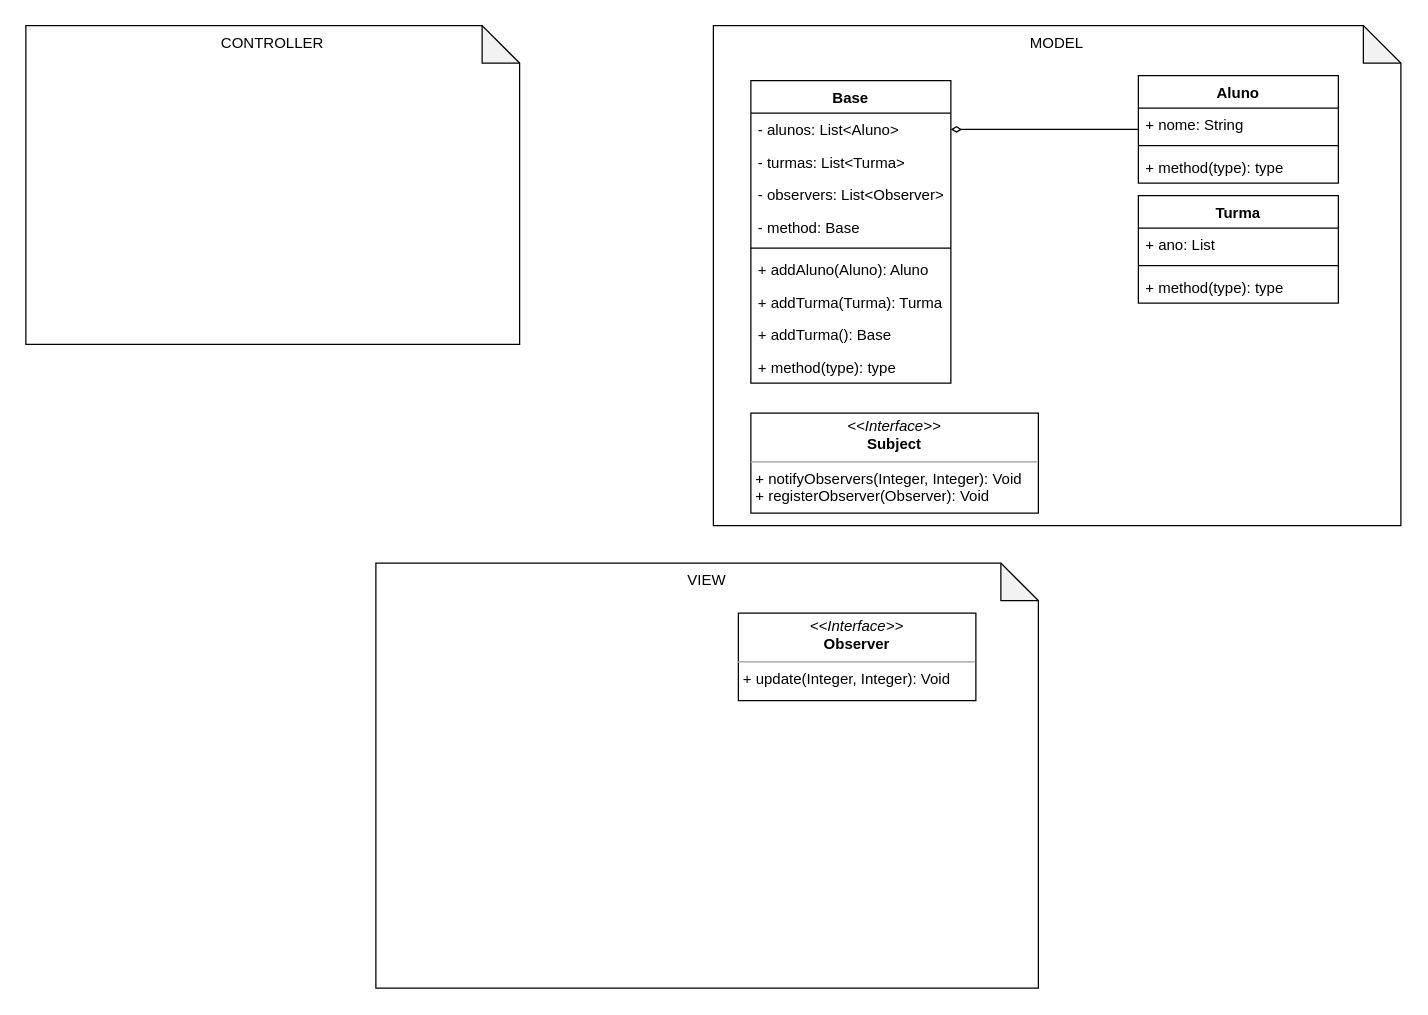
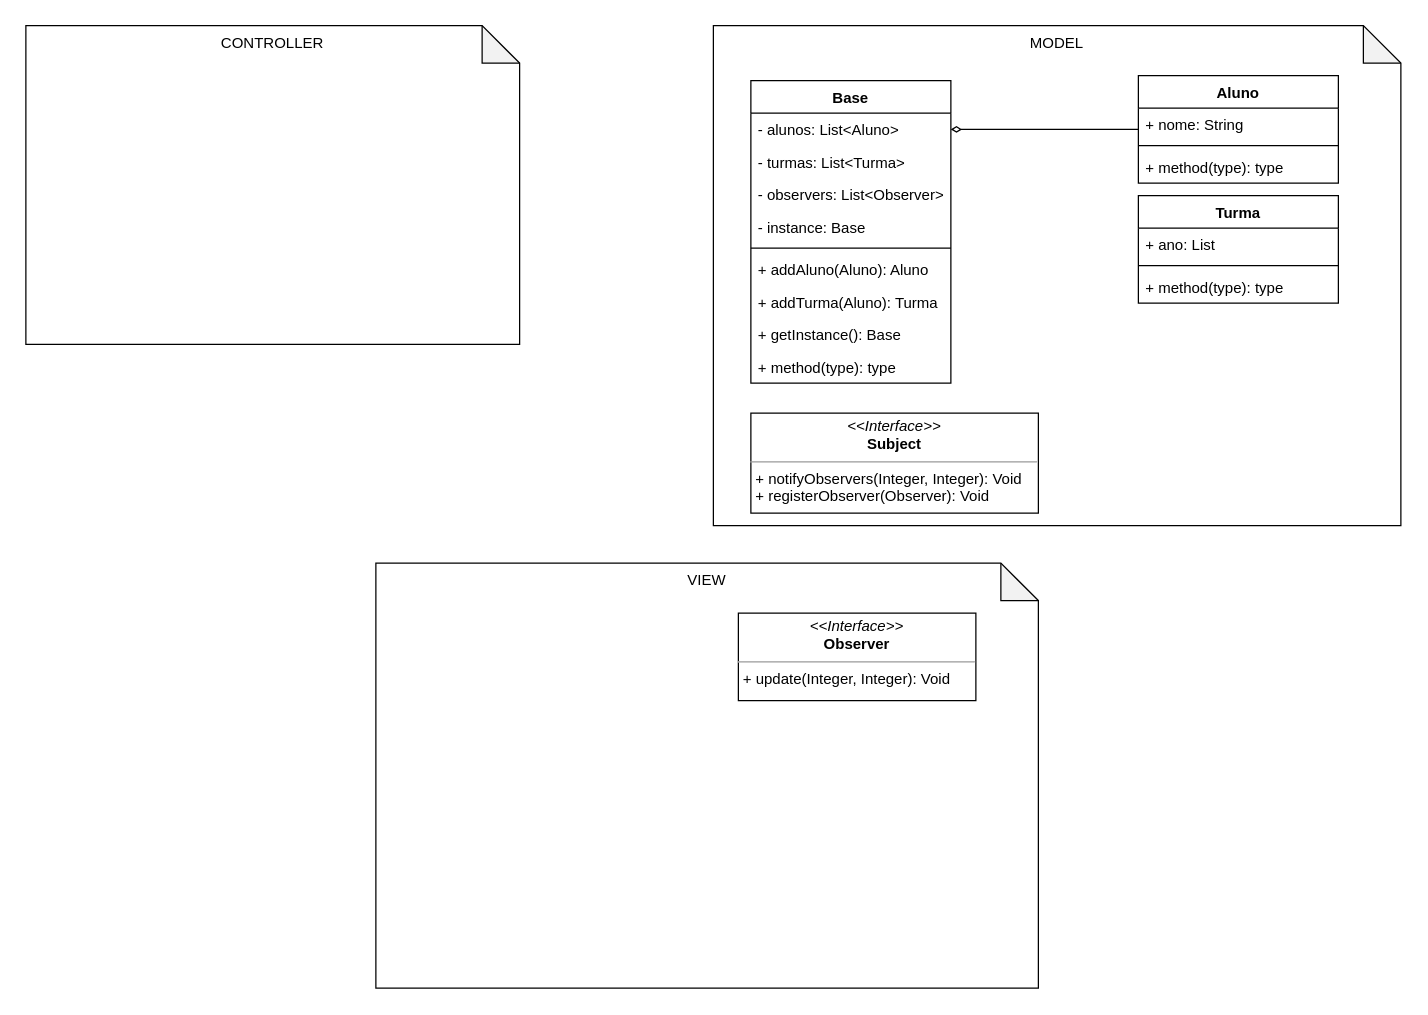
node "- method: Base": label "- method: Base" -> "- instance: Base"
node "+ addTurma(Turma): Turma": label "+ addTurma(Turma): Turma" -> "+ addTurma(Aluno): Turma"
node "+ addTurma(): Base": label "+ addTurma(): Base" -> "+ getInstance(): Base"
